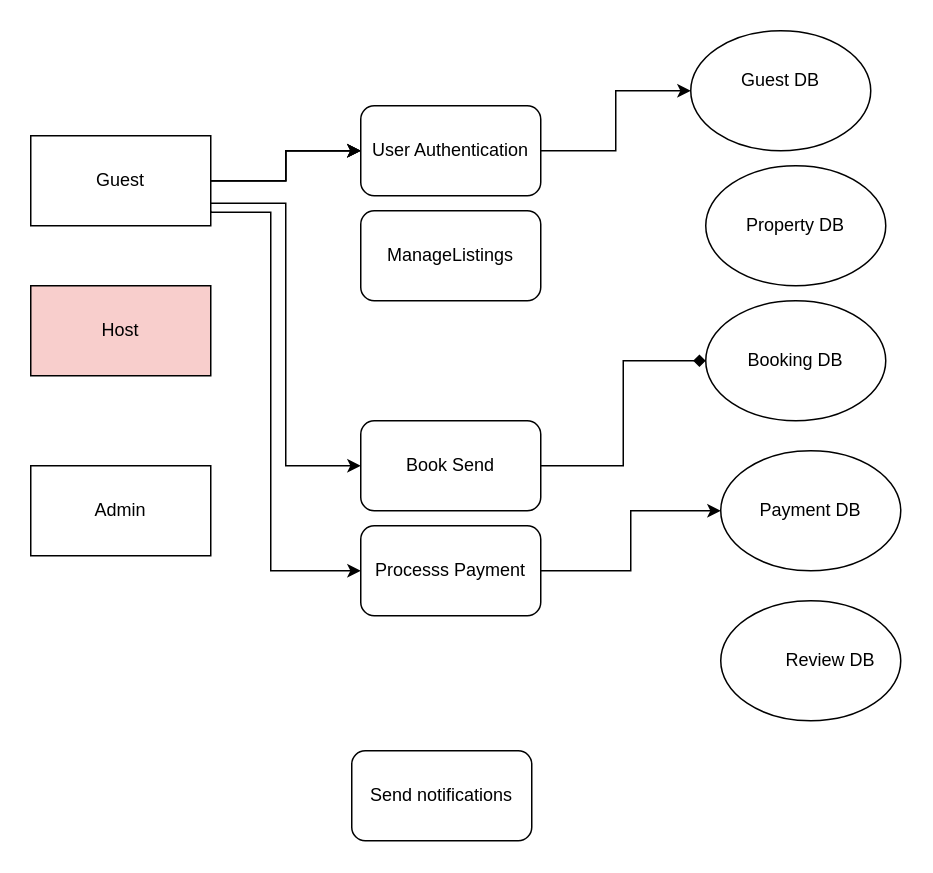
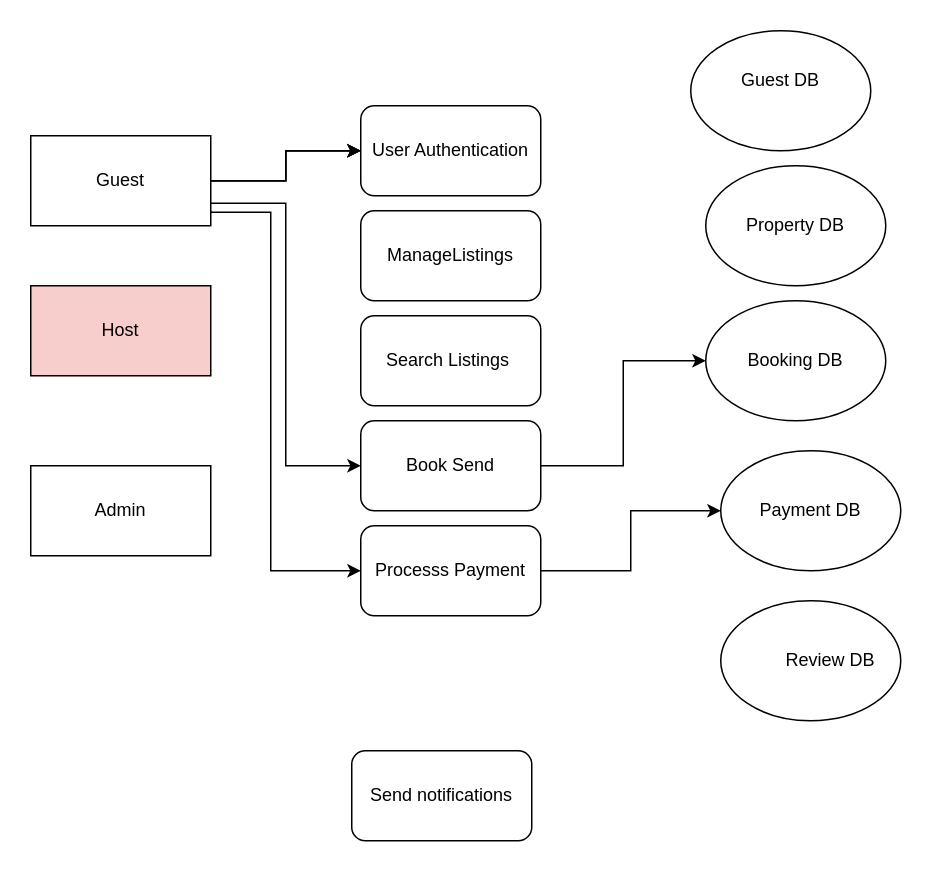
edge "User Authentication" -> "Guest DB": removed
node "Search Listings": added
edge "Book Send" -> "Booking DB": arrowhead diamond -> classic
